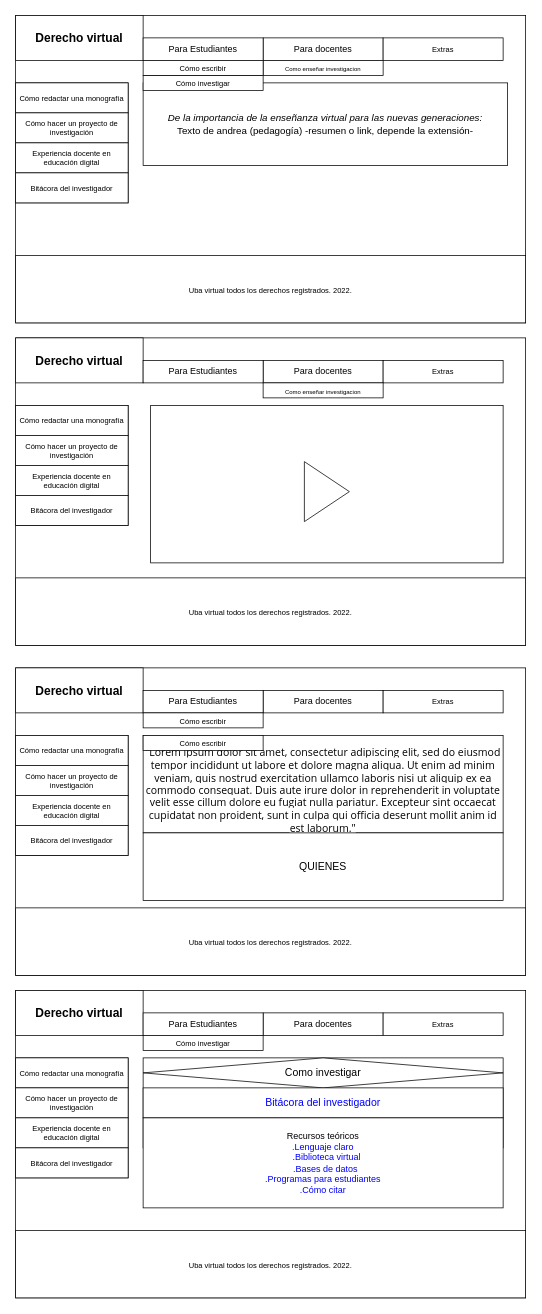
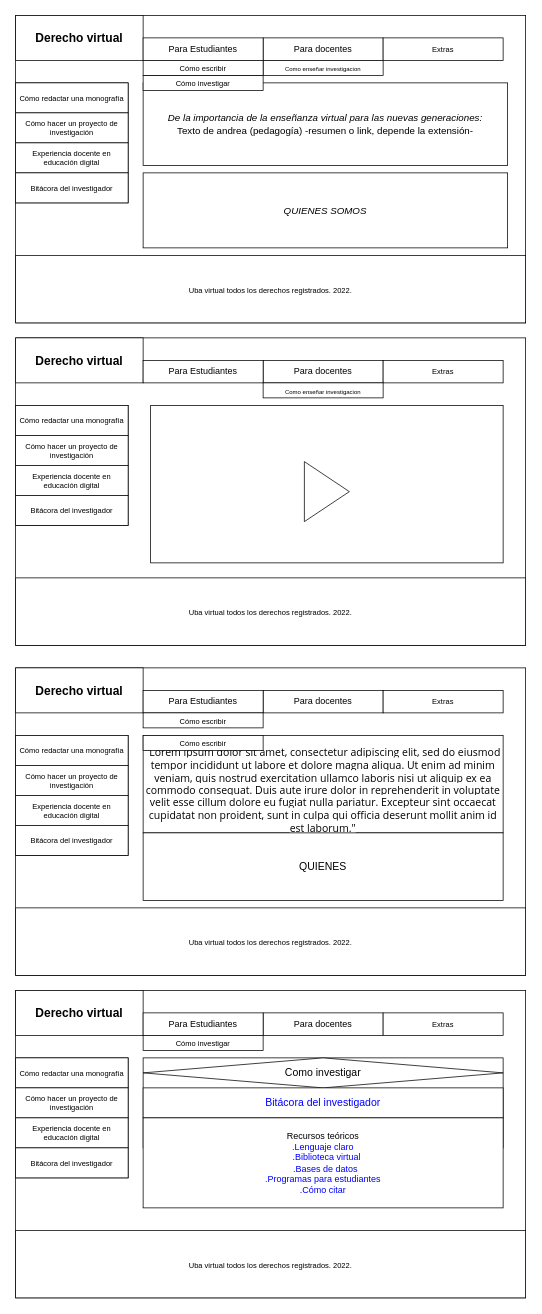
node "QUIENES SOMOS": added
